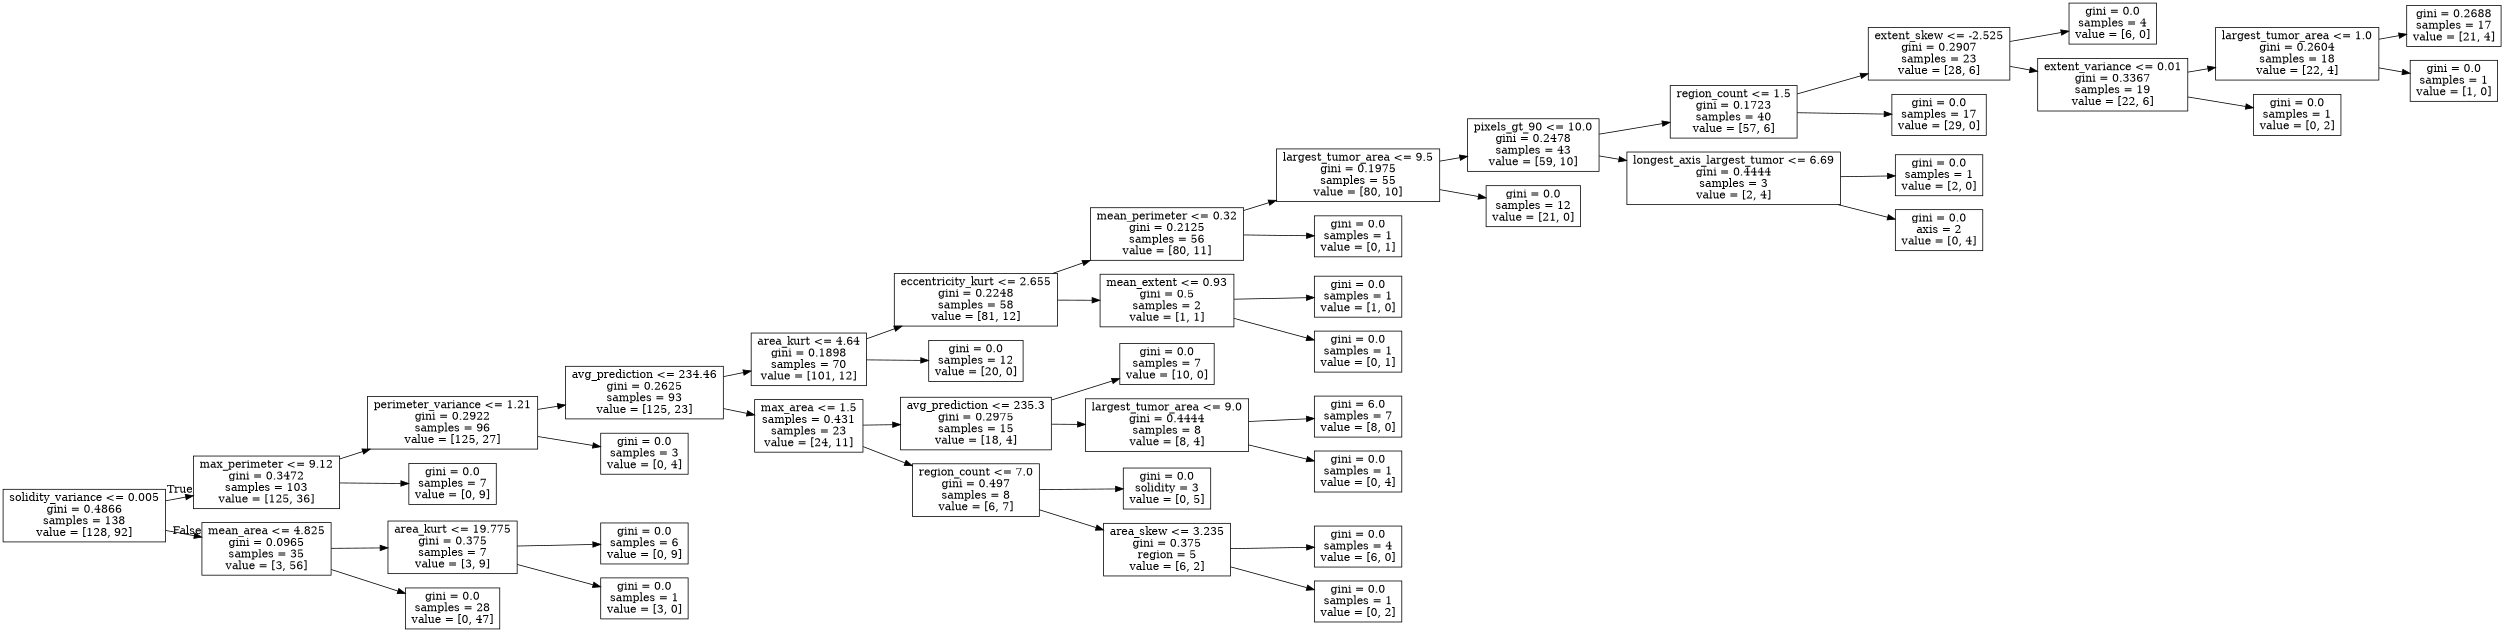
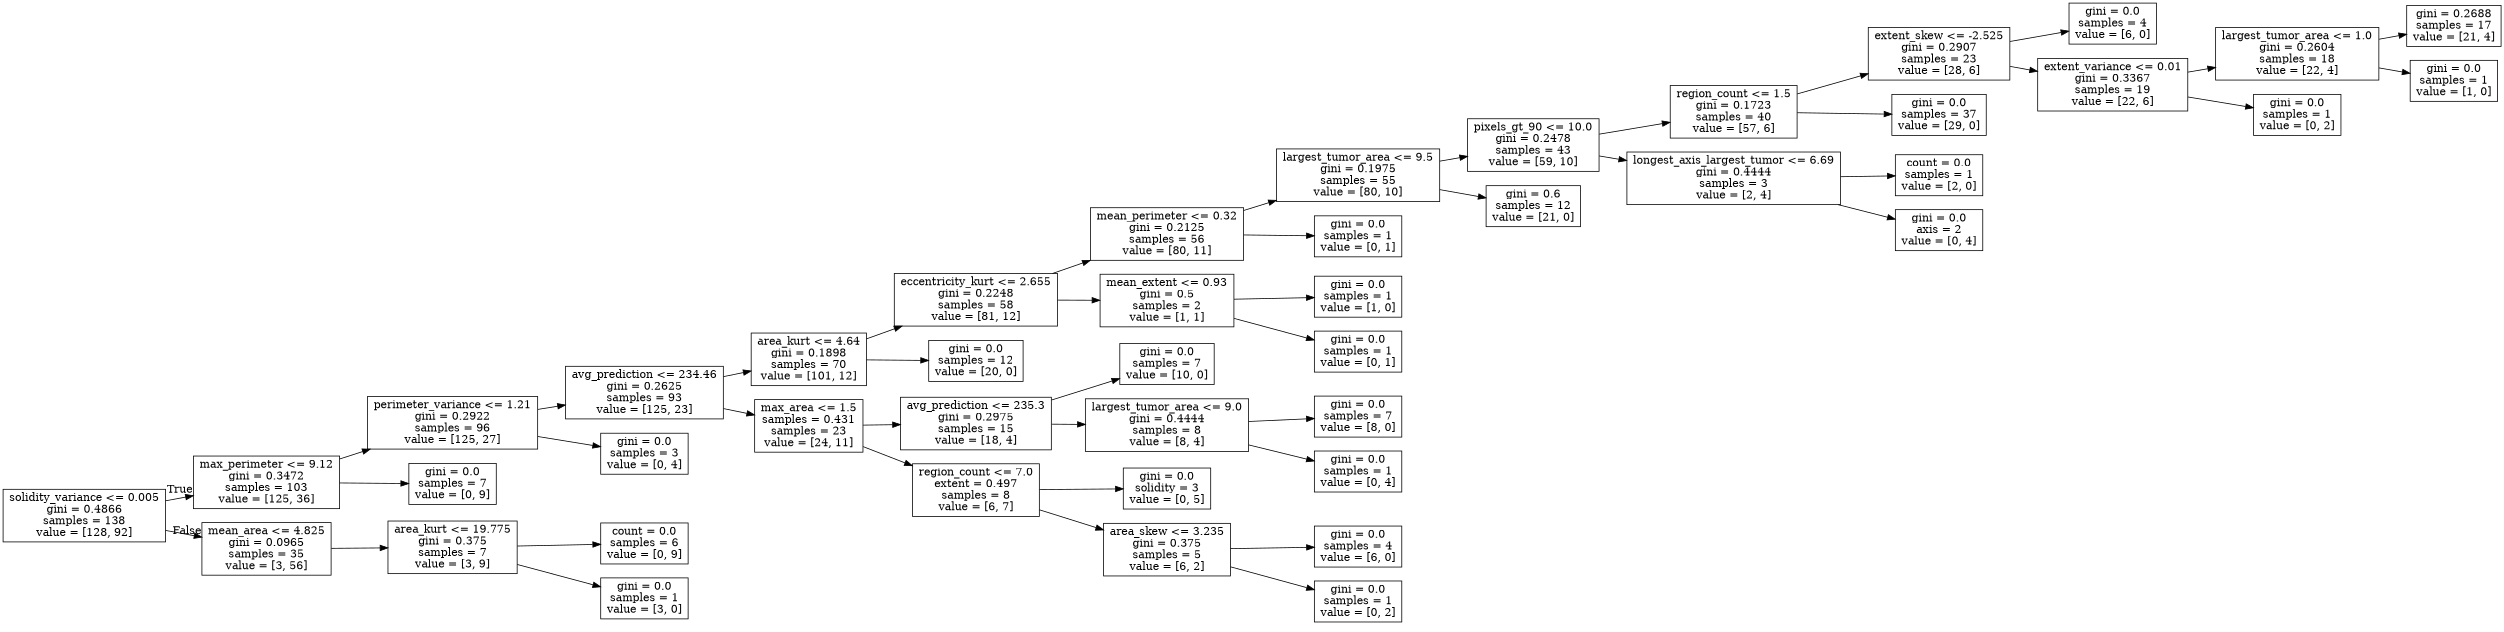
node "gini = 0.0 samples = 17 value = [29, 0]": label "gini = 0.0 samples = 17 value = [29, 0]" -> "gini = 0.0 samples = 37 value = [29, 0]"
node "gini = 0.0 samples = 1 value = [2, 0]": label "gini = 0.0 samples = 1 value = [2, 0]" -> "count = 0.0 samples = 1 value = [2, 0]"
node "gini = 0.0 samples = 12 value = [21, 0]": label "gini = 0.0 samples = 12 value = [21, 0]" -> "gini = 0.6 samples = 12 value = [21, 0]"
node "gini = 6.0 samples = 7 value = [8, 0]": label "gini = 6.0 samples = 7 value = [8, 0]" -> "gini = 0.0 samples = 7 value = [8, 0]"
node "region_count <= 7.0 gini = 0.497 samples = 8 value = [6, 7]": label "region_count <= 7.0 gini = 0.497 samples = 8 value = [6, 7]" -> "region_count <= 7.0 extent = 0.497 samples = 8 value = [6, 7]"
node "gini = 0.0 samples = 6 value = [0, 9]": label "gini = 0.0 samples = 6 value = [0, 9]" -> "count = 0.0 samples = 6 value = [0, 9]"
node "area_skew <= 3.235 gini = 0.375 region = 5 value = [6, 2]": label "area_skew <= 3.235 gini = 0.375 region = 5 value = [6, 2]" -> "area_skew <= 3.235 gini = 0.375 samples = 5 value = [6, 2]"
node "gini = 0.0 samples = 28 value = [0, 47]": removed
